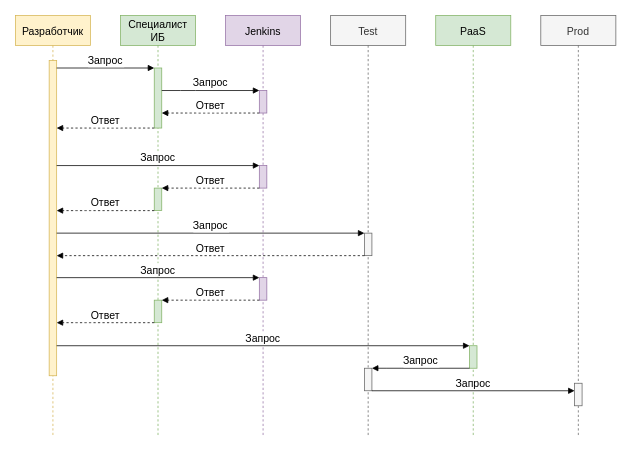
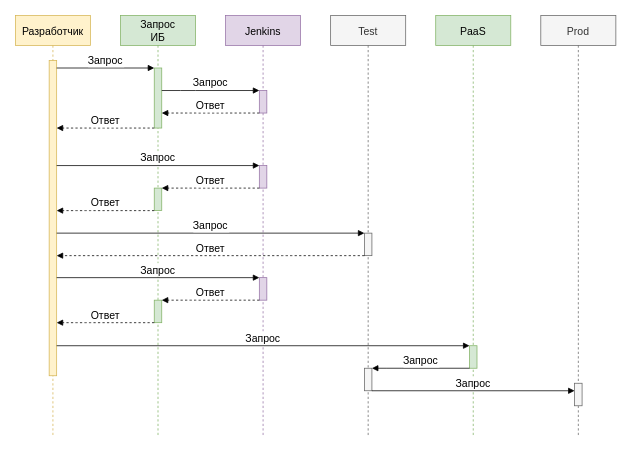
node "Специалист ИБ": label "Специалист ИБ" -> "Запрос ИБ"
